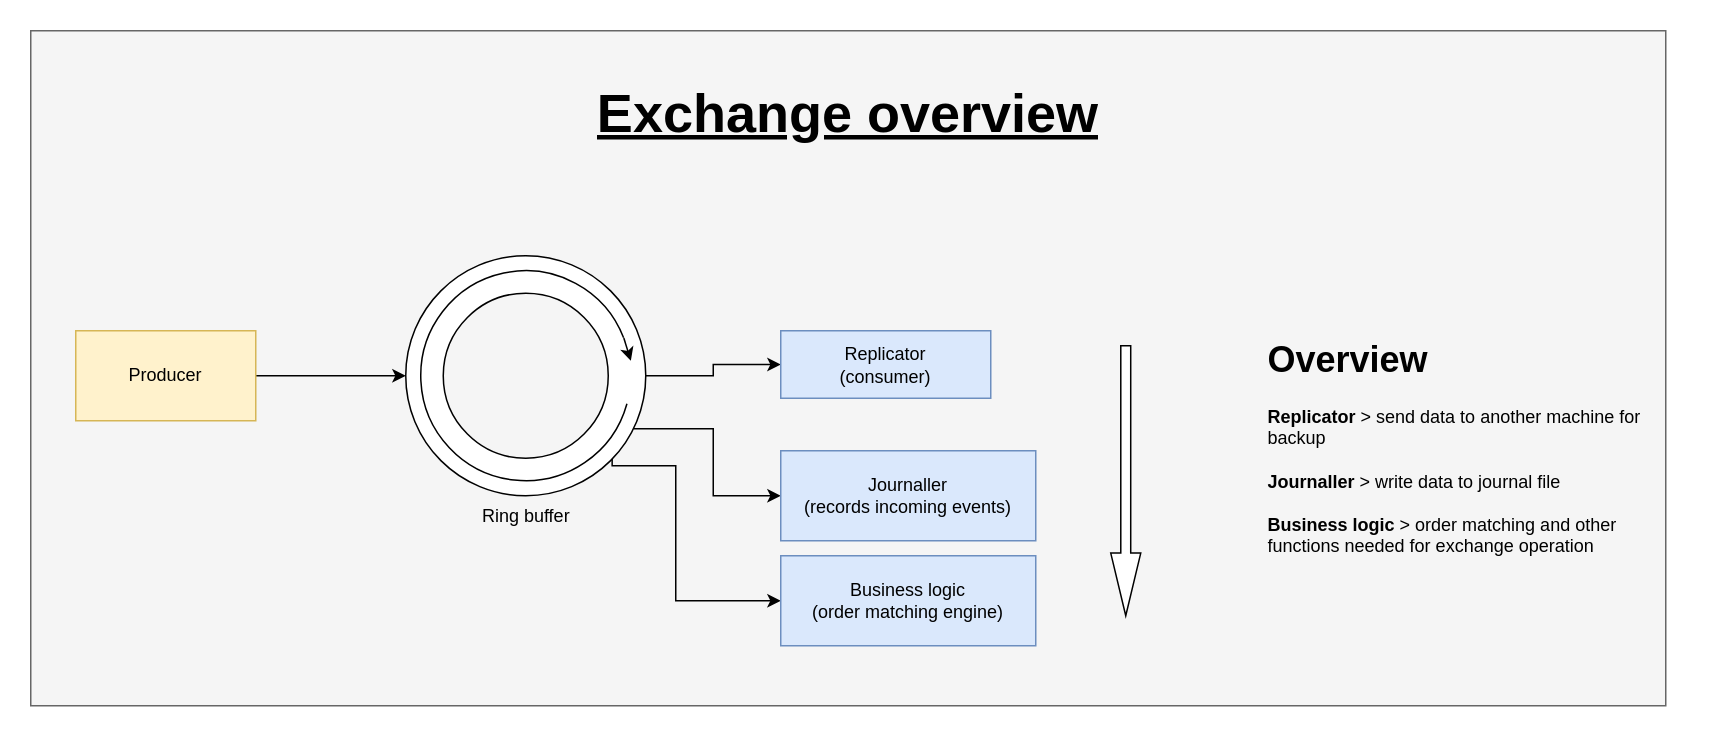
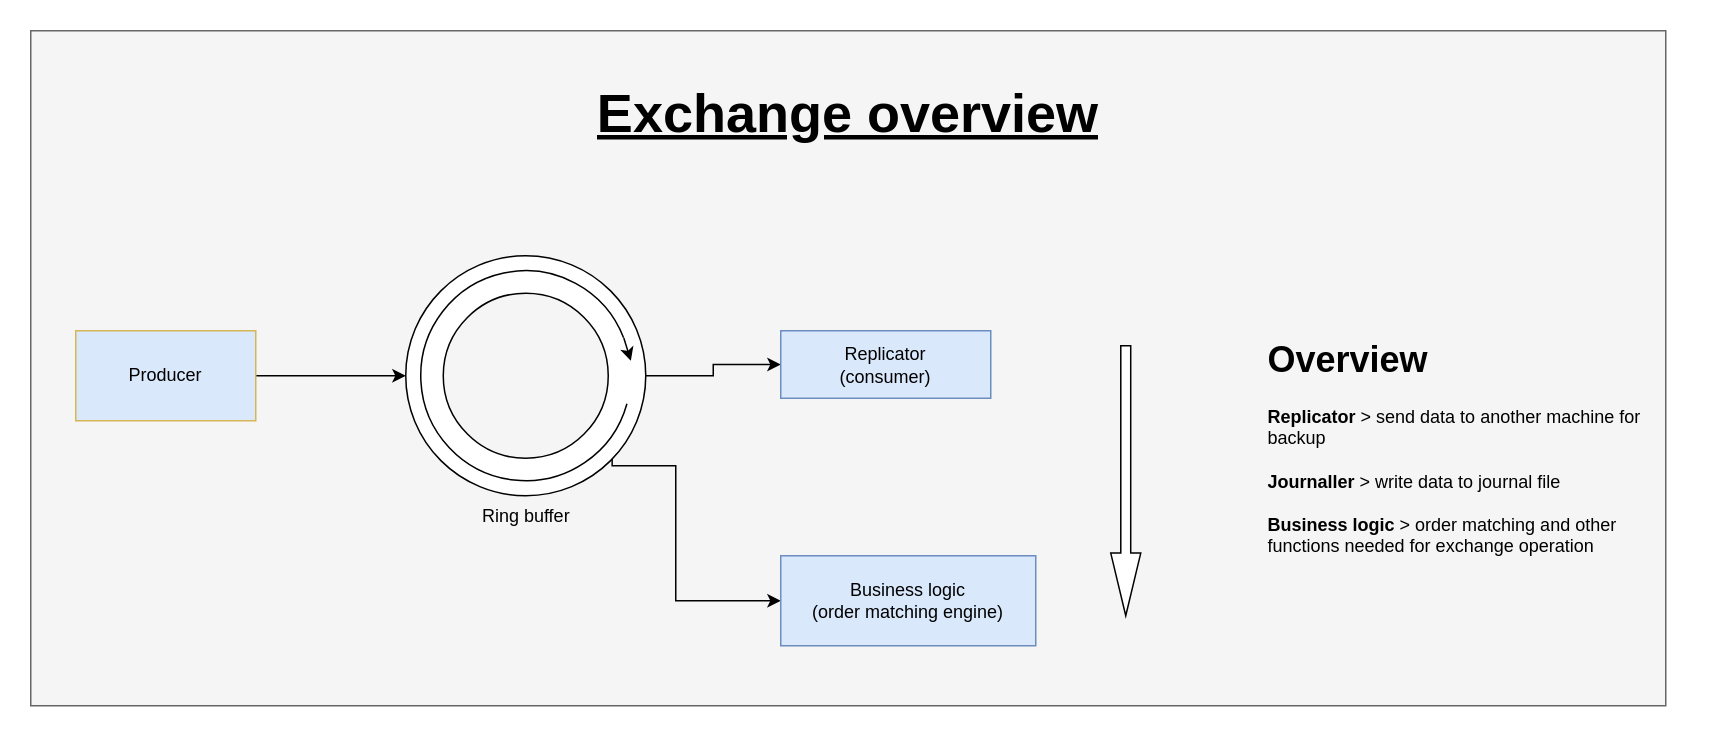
node "Producer": fillcolor #fff2cc -> #dae8fc
edge "Ring buffer" -> "Journaller (records incoming events)": removed
node "Journaller (records incoming events)": removed
